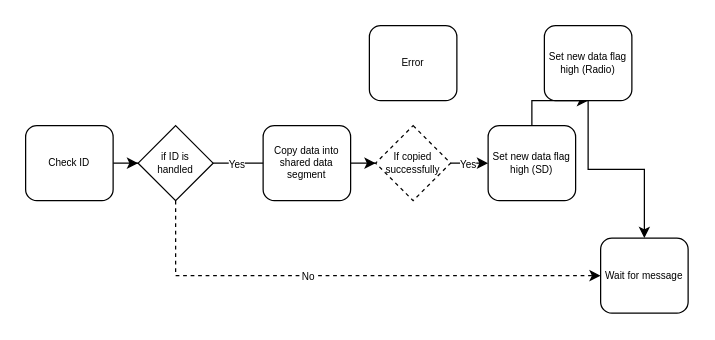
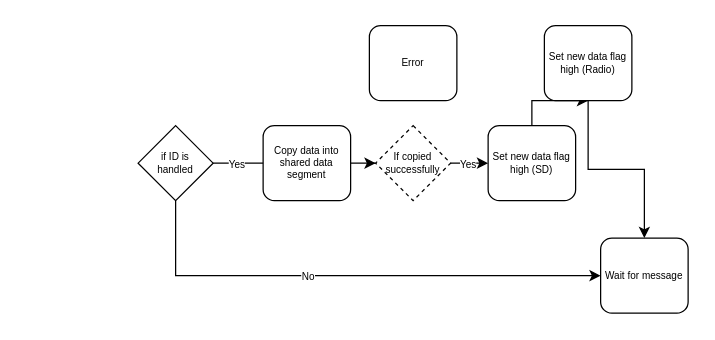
node "Check ID": removed
edge "Check ID" -> "if ID is handled": removed
edge "if ID is handled" -> "Wait for message": style dashed -> solid
